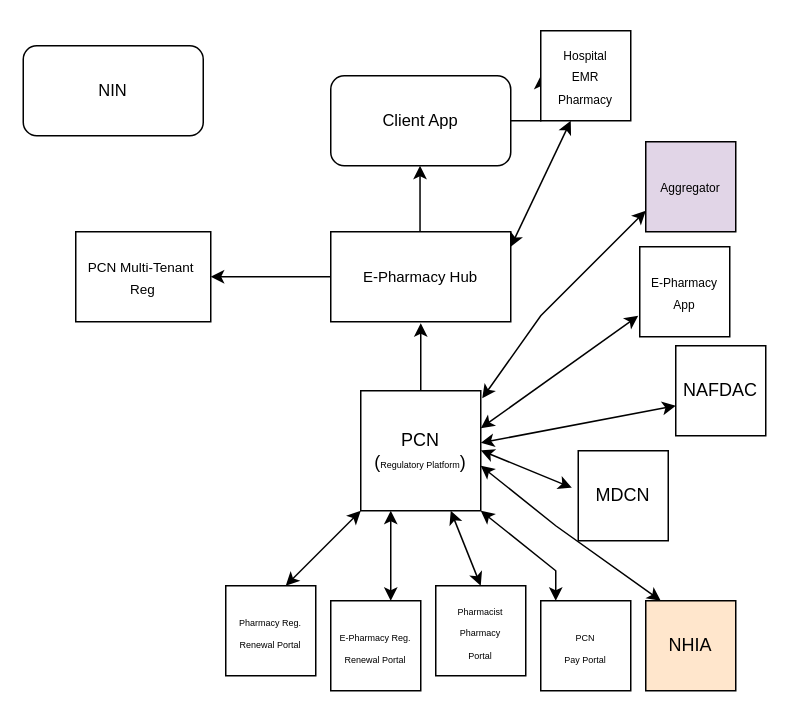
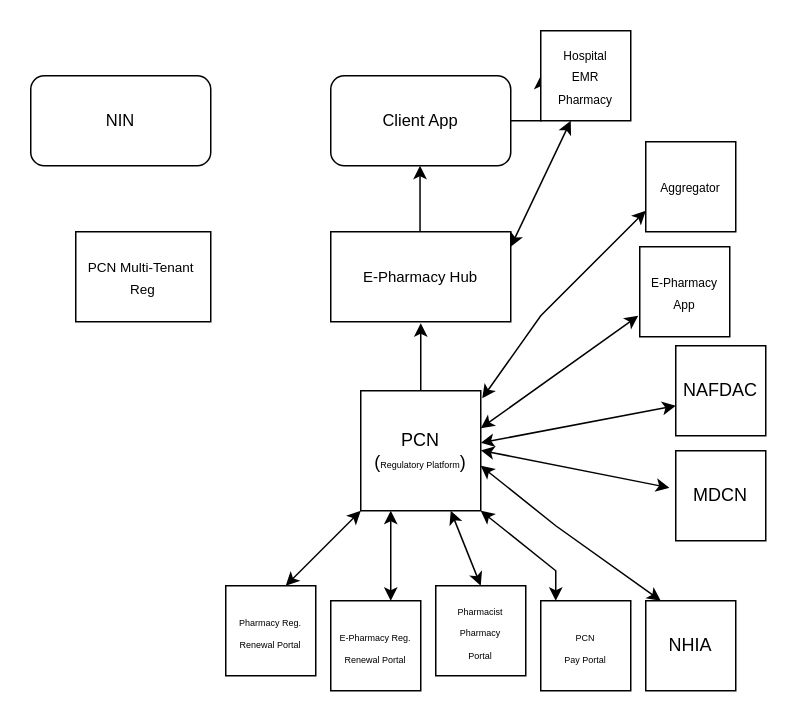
node "NIN": moved (113, 91) -> (121, 121)
node "Aggregator": fillcolor #e1d5e7 -> #ffffff
edge "E-Pharmacy Hub" -> "PCN Multi-Tenant Reg": removed
node "MDCN": moved (623, 496) -> (721, 496)
node "NHIA": fillcolor #ffe6cc -> #ffffff
